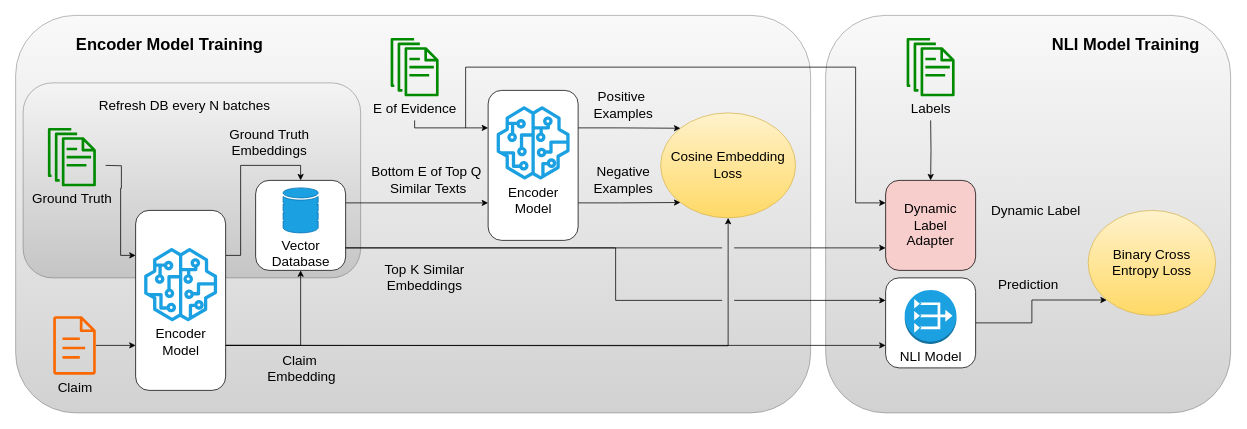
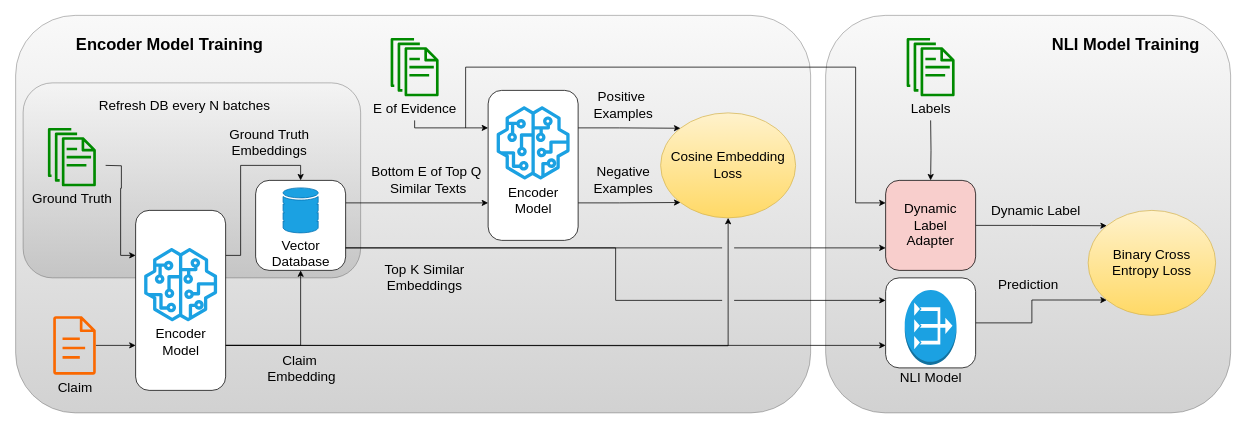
edge "Dynamic Label Adapter" -> "Binary Cross Entropy Loss": added
node "NLI Model": size 52x54 -> 52x75
